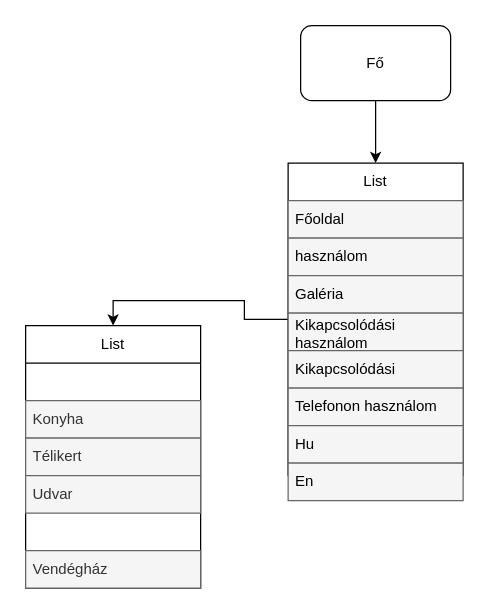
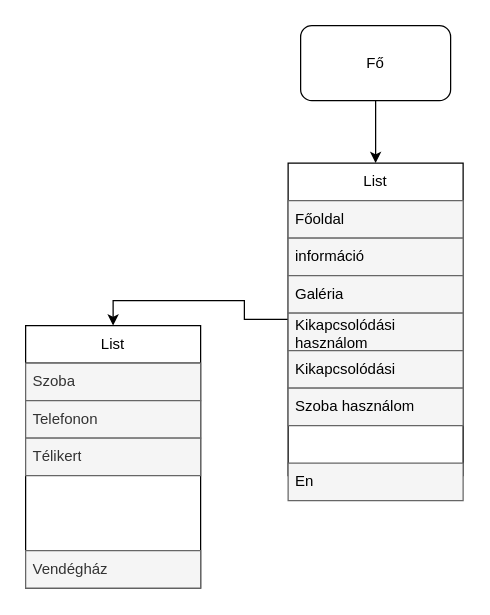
node "használom": label "használom" -> "információ"
node "Szoba": added
node "Telefonon használom": label "Telefonon használom" -> "Szoba használom"
node "Konyha": label "Konyha" -> "Telefonon"
node "Hu": removed
node "Udvar": removed
